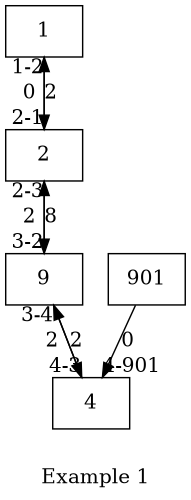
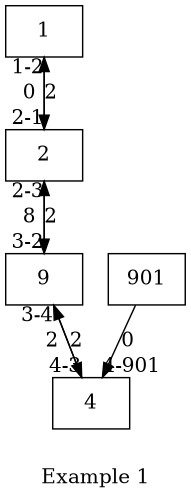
edge "2" -> "9": label "2" -> "8"
edge "9" -> "2": label "8" -> "2"
